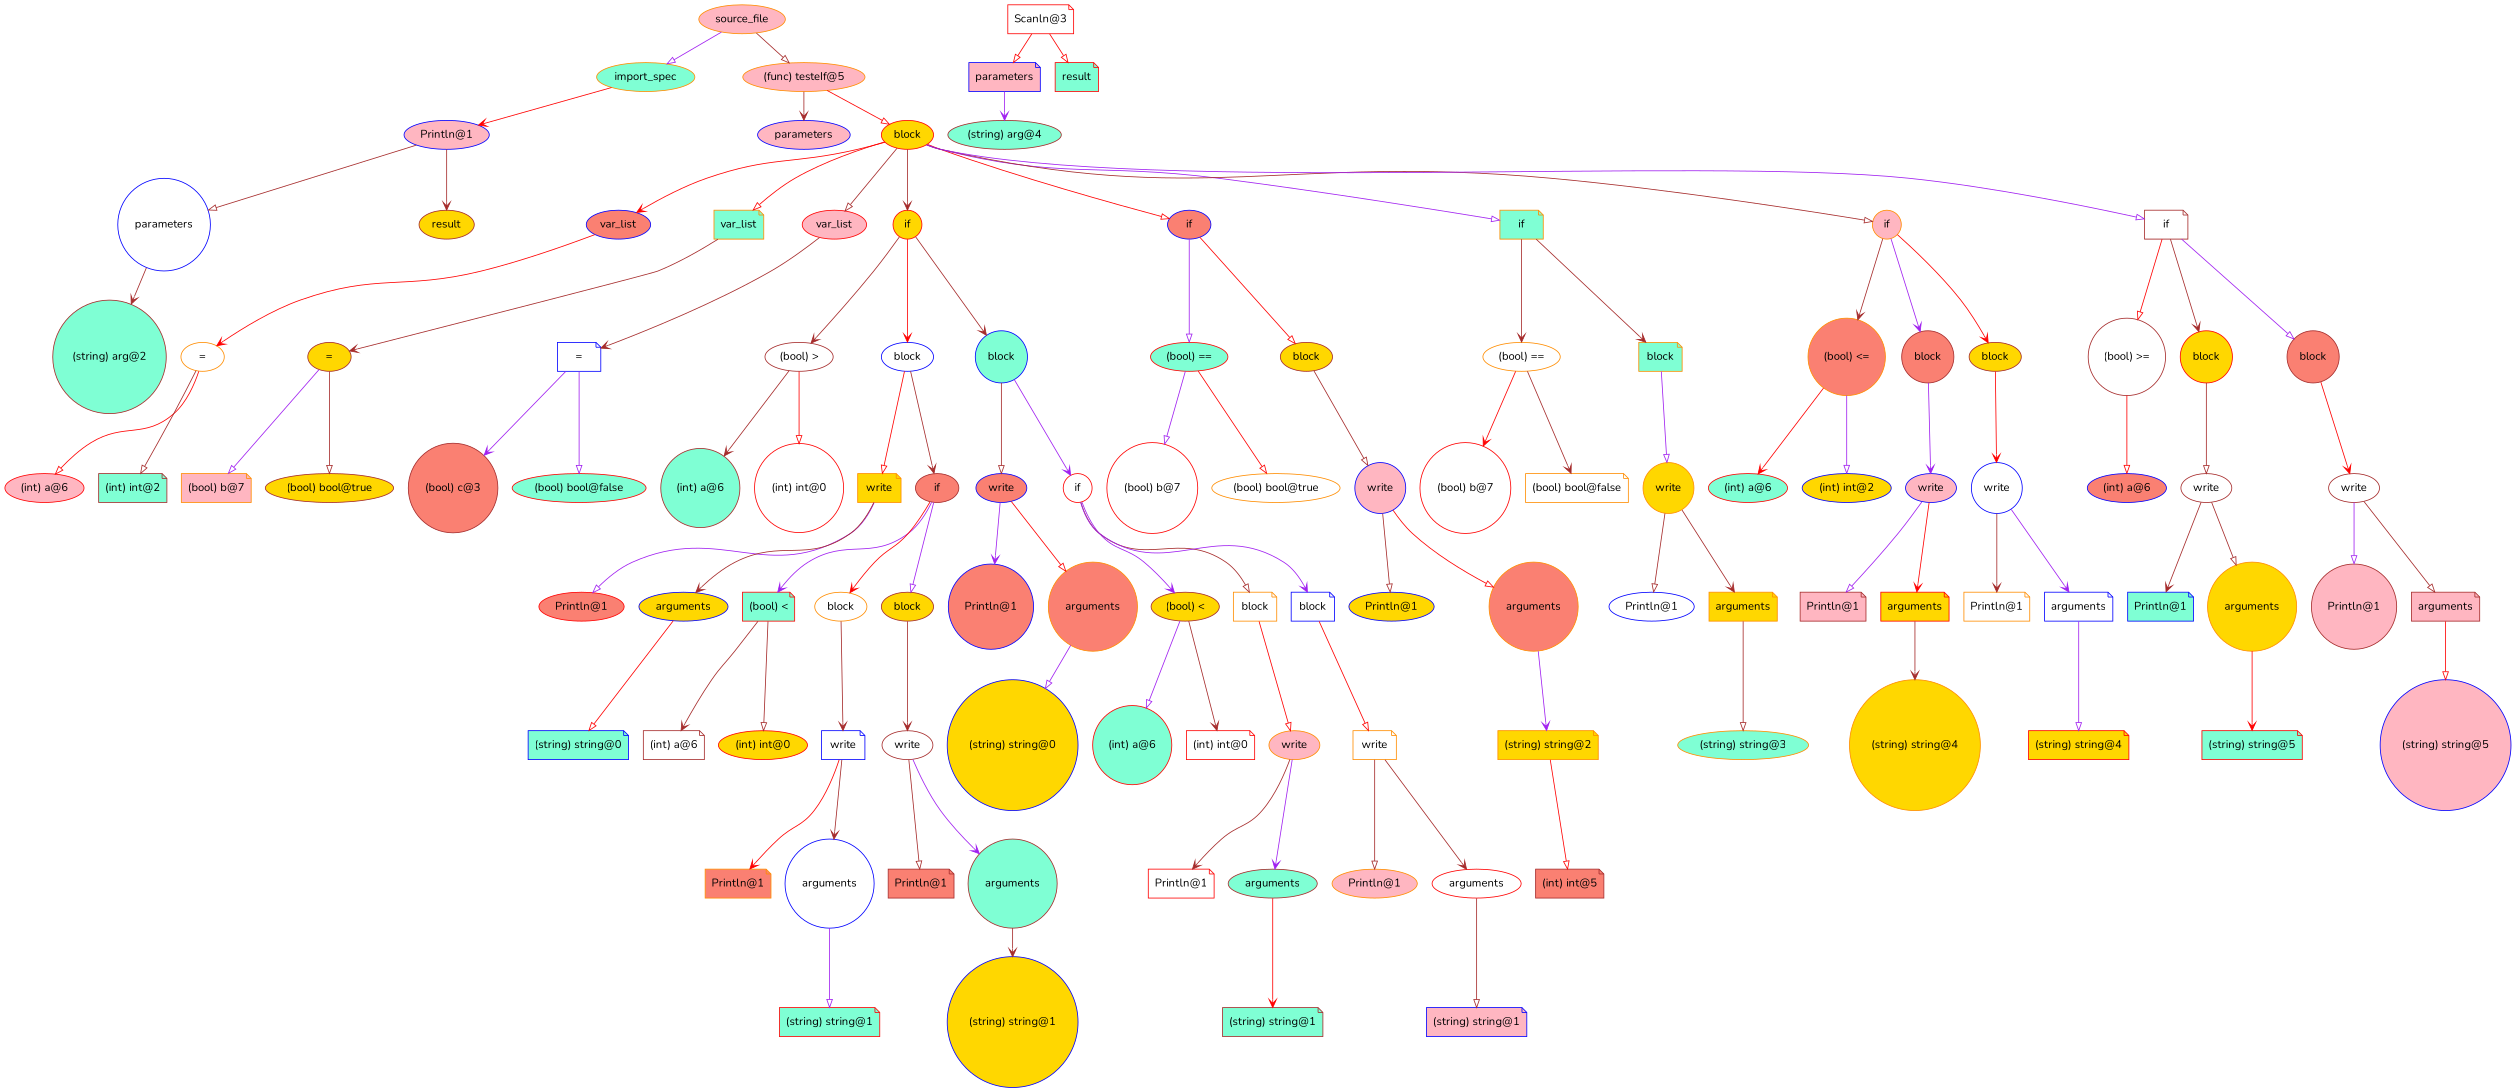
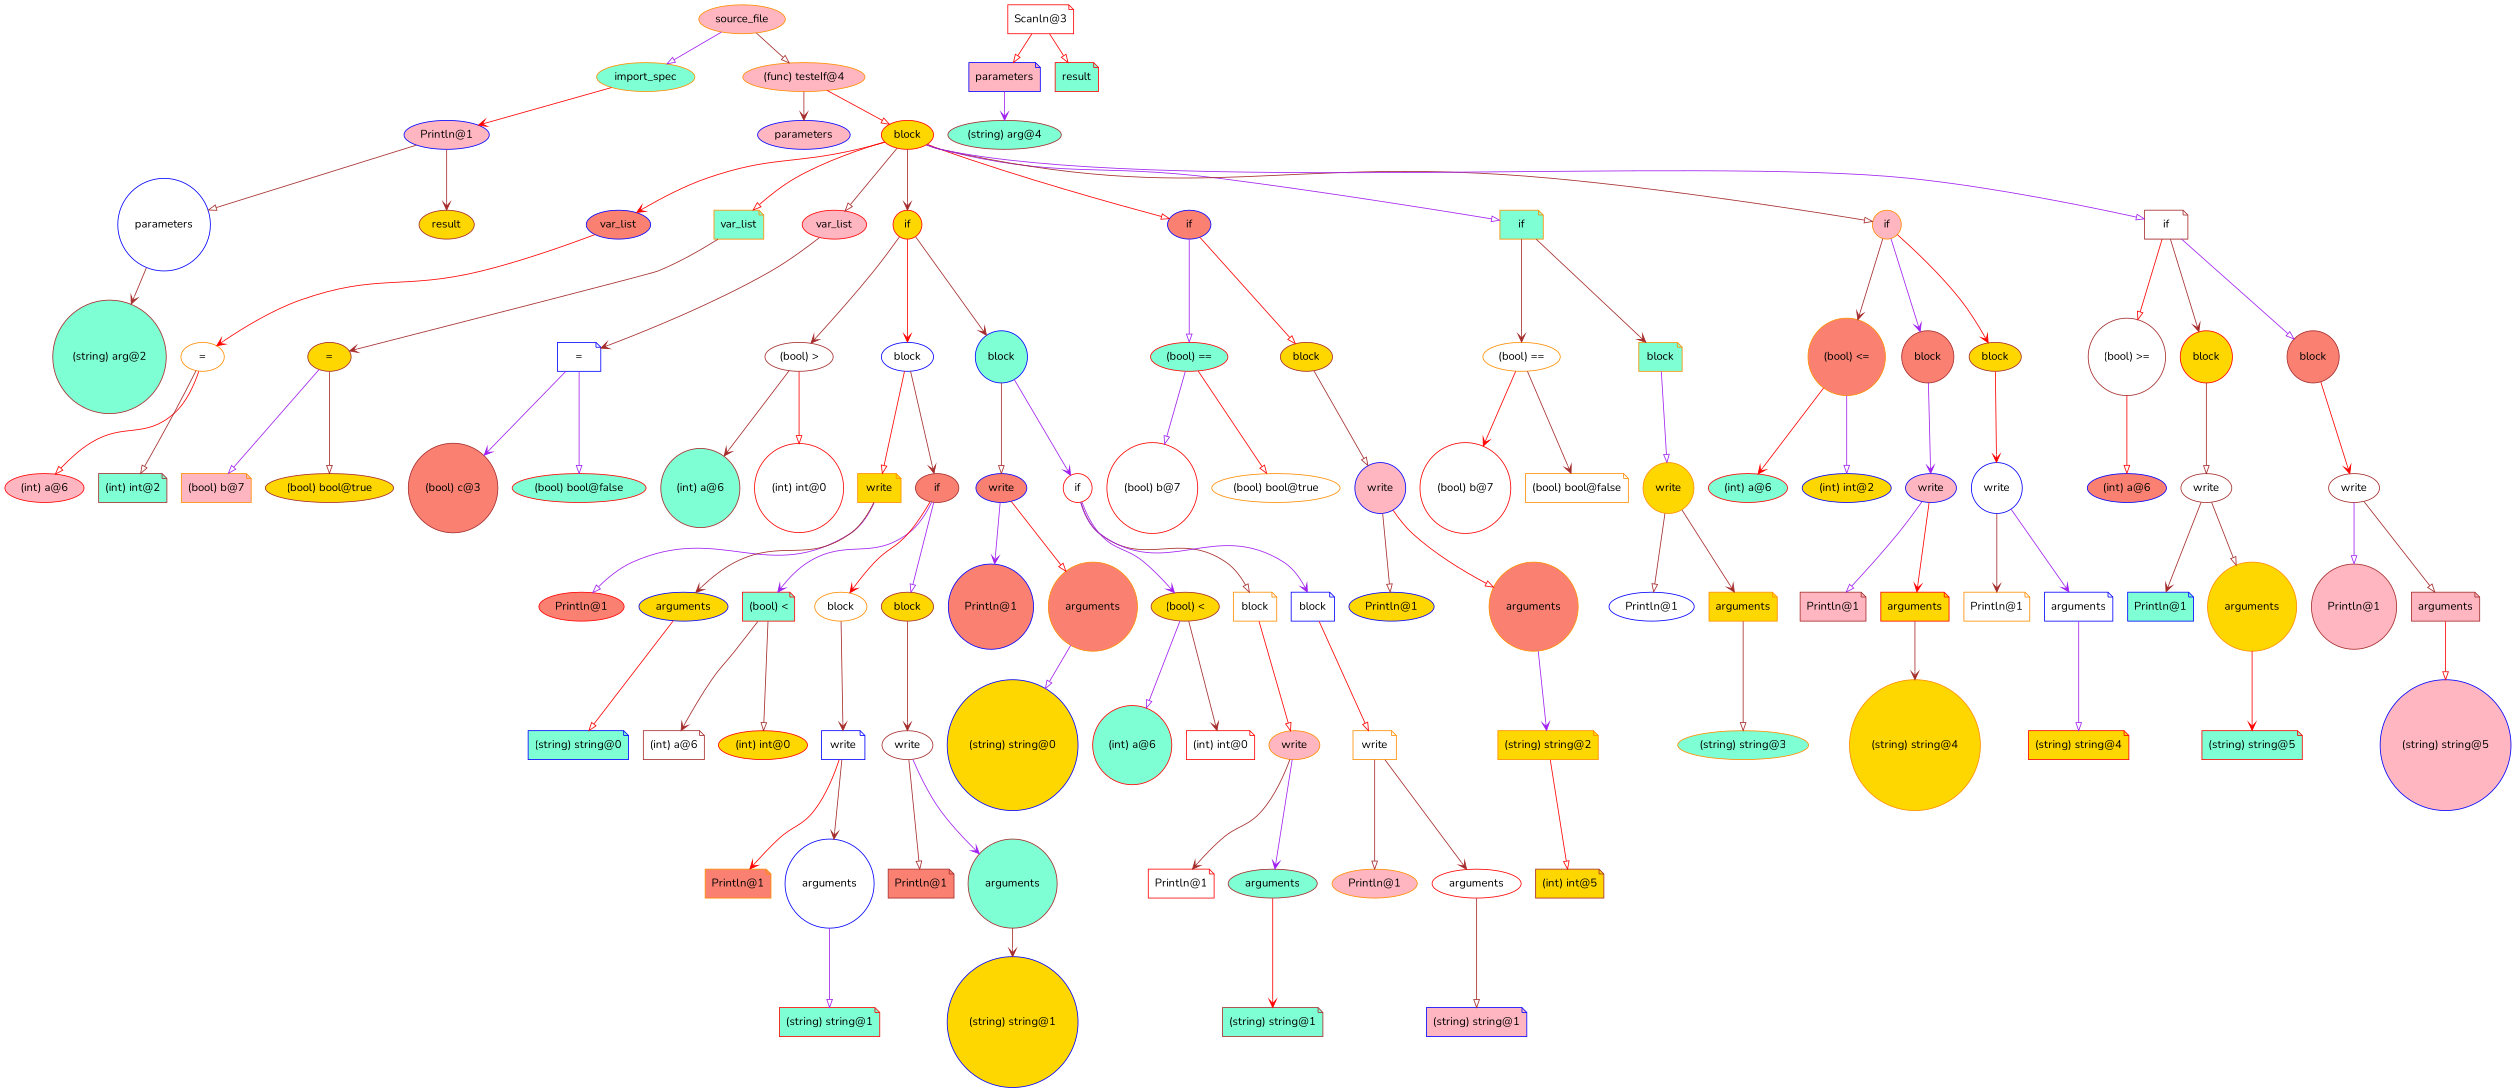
node "(func) testeIf@5": label "(func) testeIf@5" -> "(func) testeIf@4"
node "(int) int@5": fillcolor salmon -> gold
